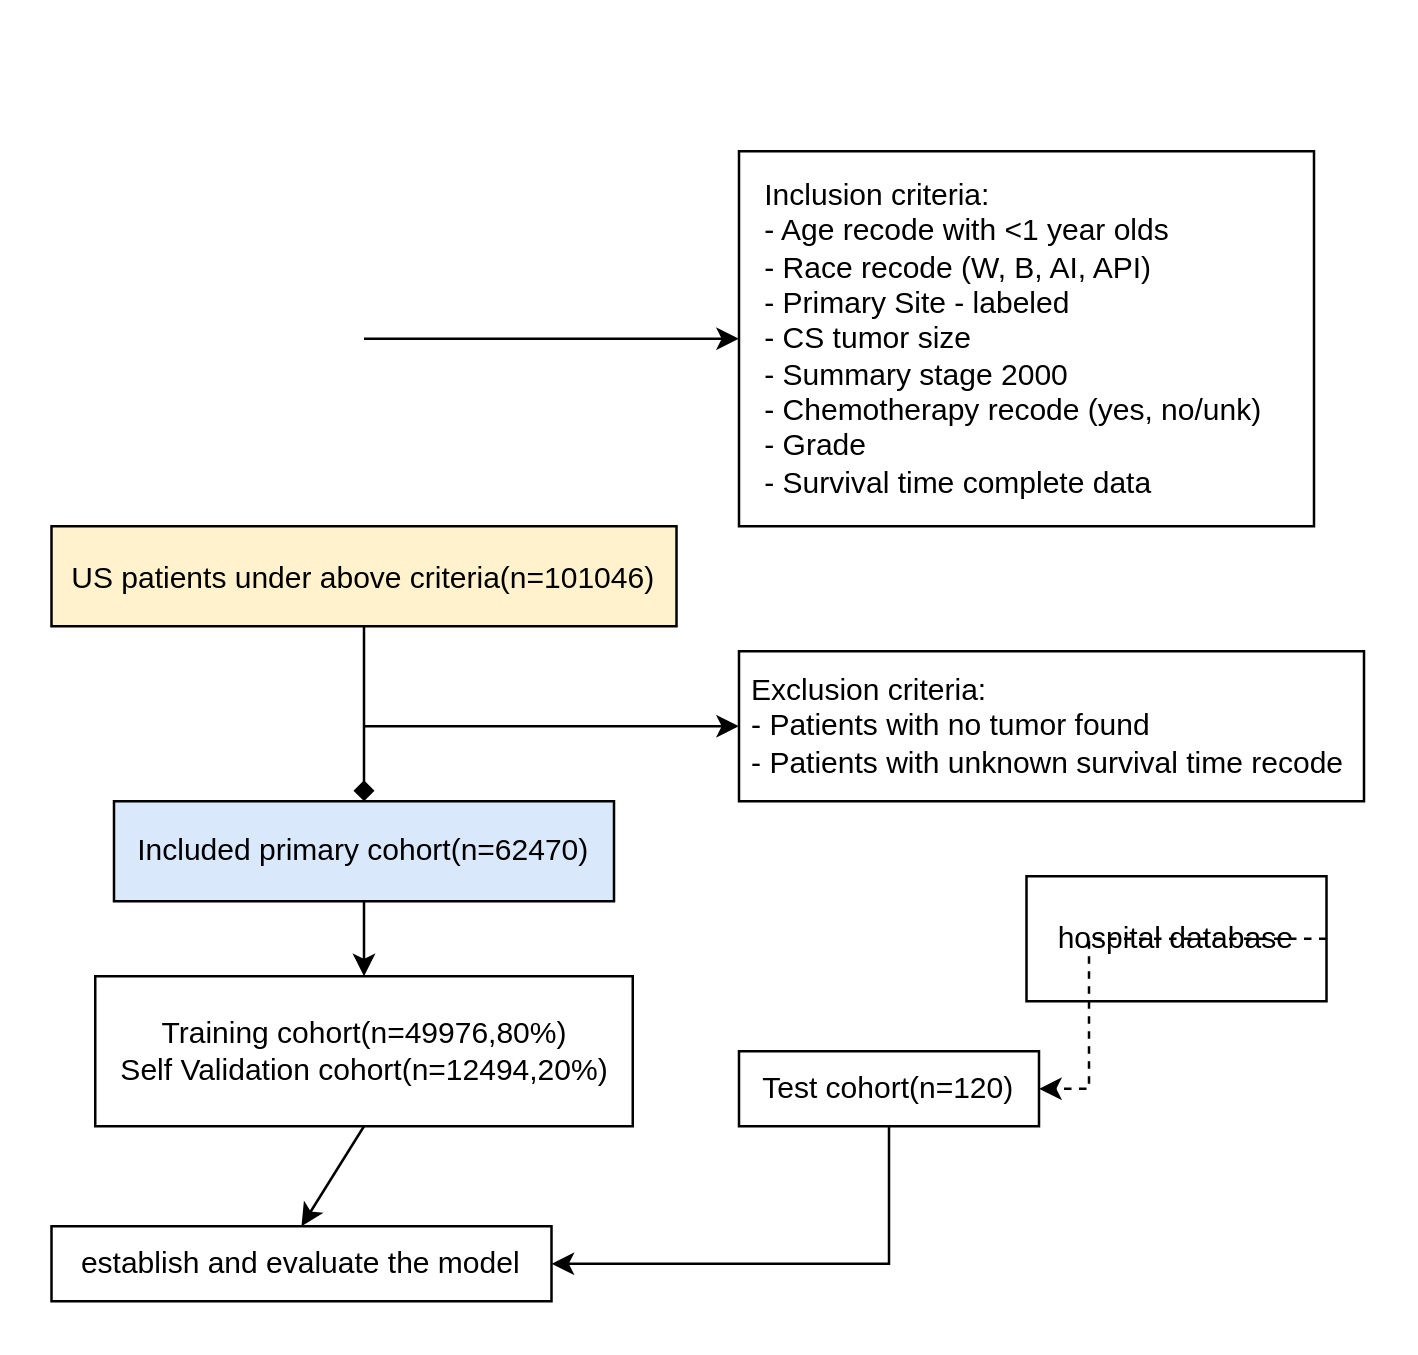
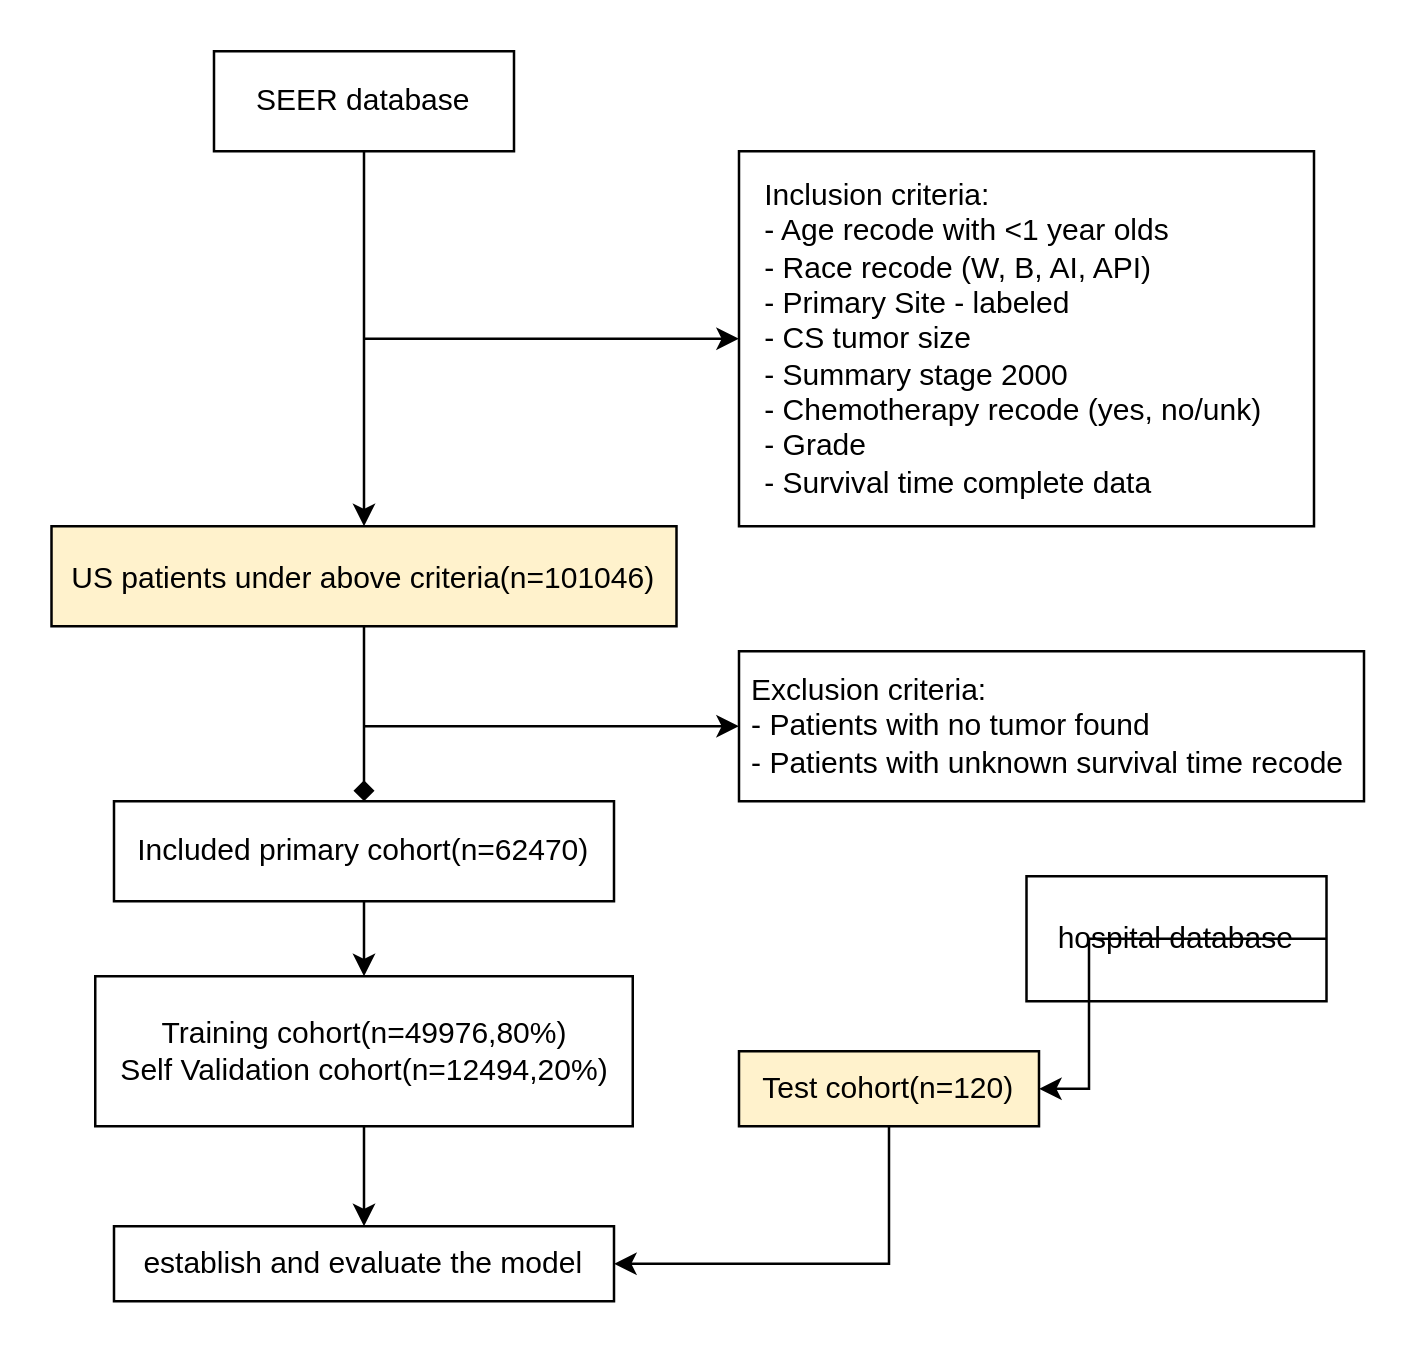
node "SEER database": added
edge "SEER database" -> "US patients under above criteria(n=101046)": added
node "Included primary cohort(n=62470)": fillcolor #dae8fc -> #ffffff
edge "hospital database" -> "Test cohort(n=120)": style dashed -> solid
node "Test cohort(n=120)": fillcolor #ffffff -> #fff2cc
node "establish and evaluate the model": moved (301, 1264) -> (364, 1264)
